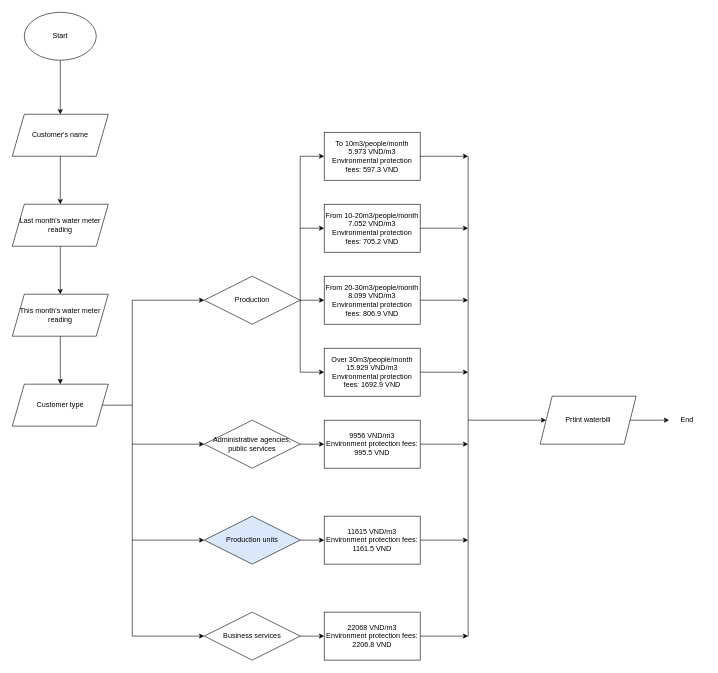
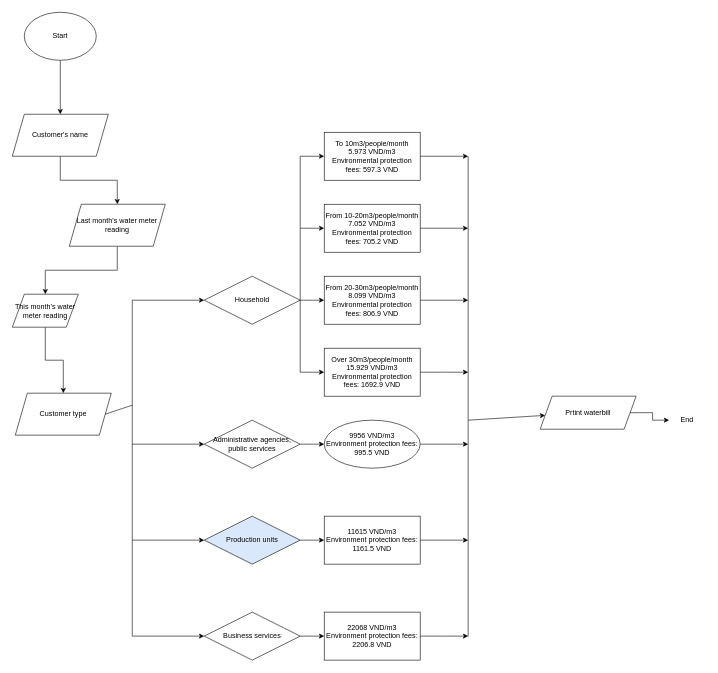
node "Last month's water meter reading": moved (60, 225) -> (117, 225)
node "Production": label "Production" -> "Household"
node "This month's water meter reading": size 96x42 -> 66x33
node "Customer type": moved (60, 405) -> (63, 414)
node "Prtint waterbill": size 96x48 -> 96x33
node "9956 VND/m3 Environment protection fees: 995.5 VND": shape rectangle -> ellipse
